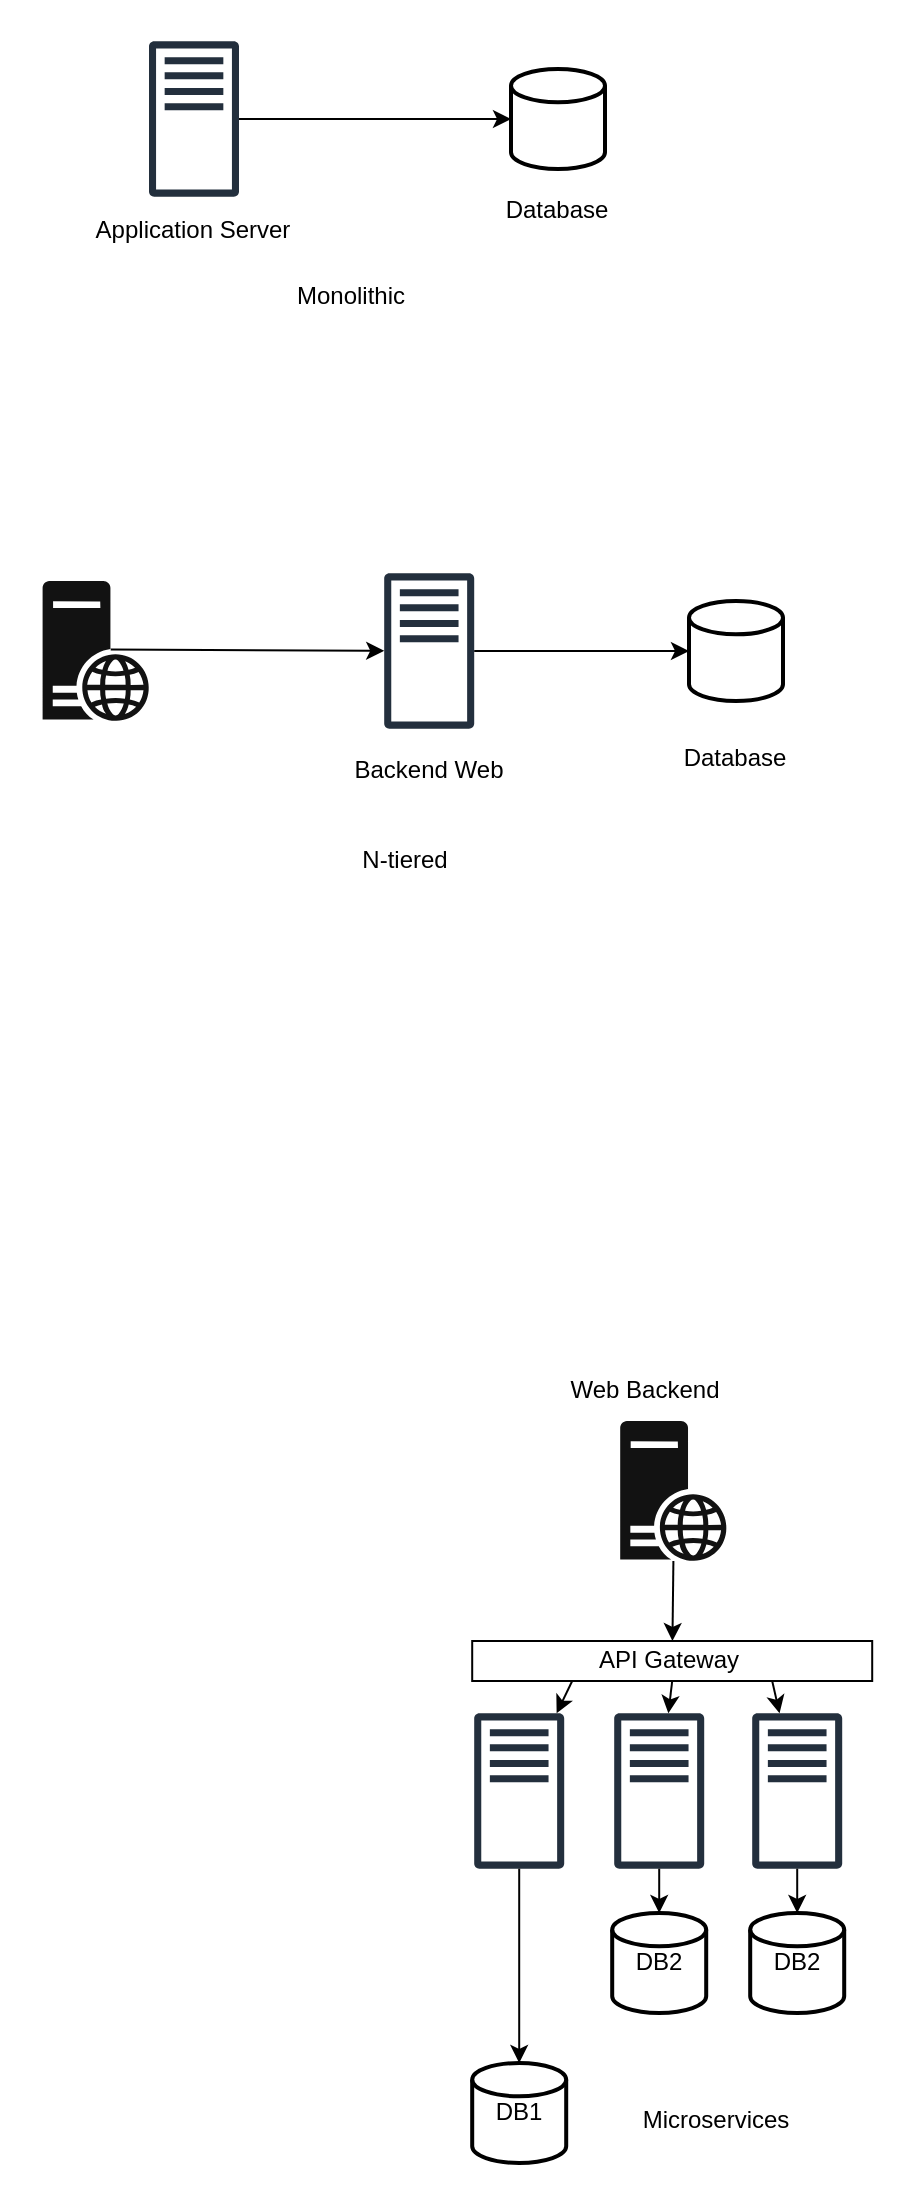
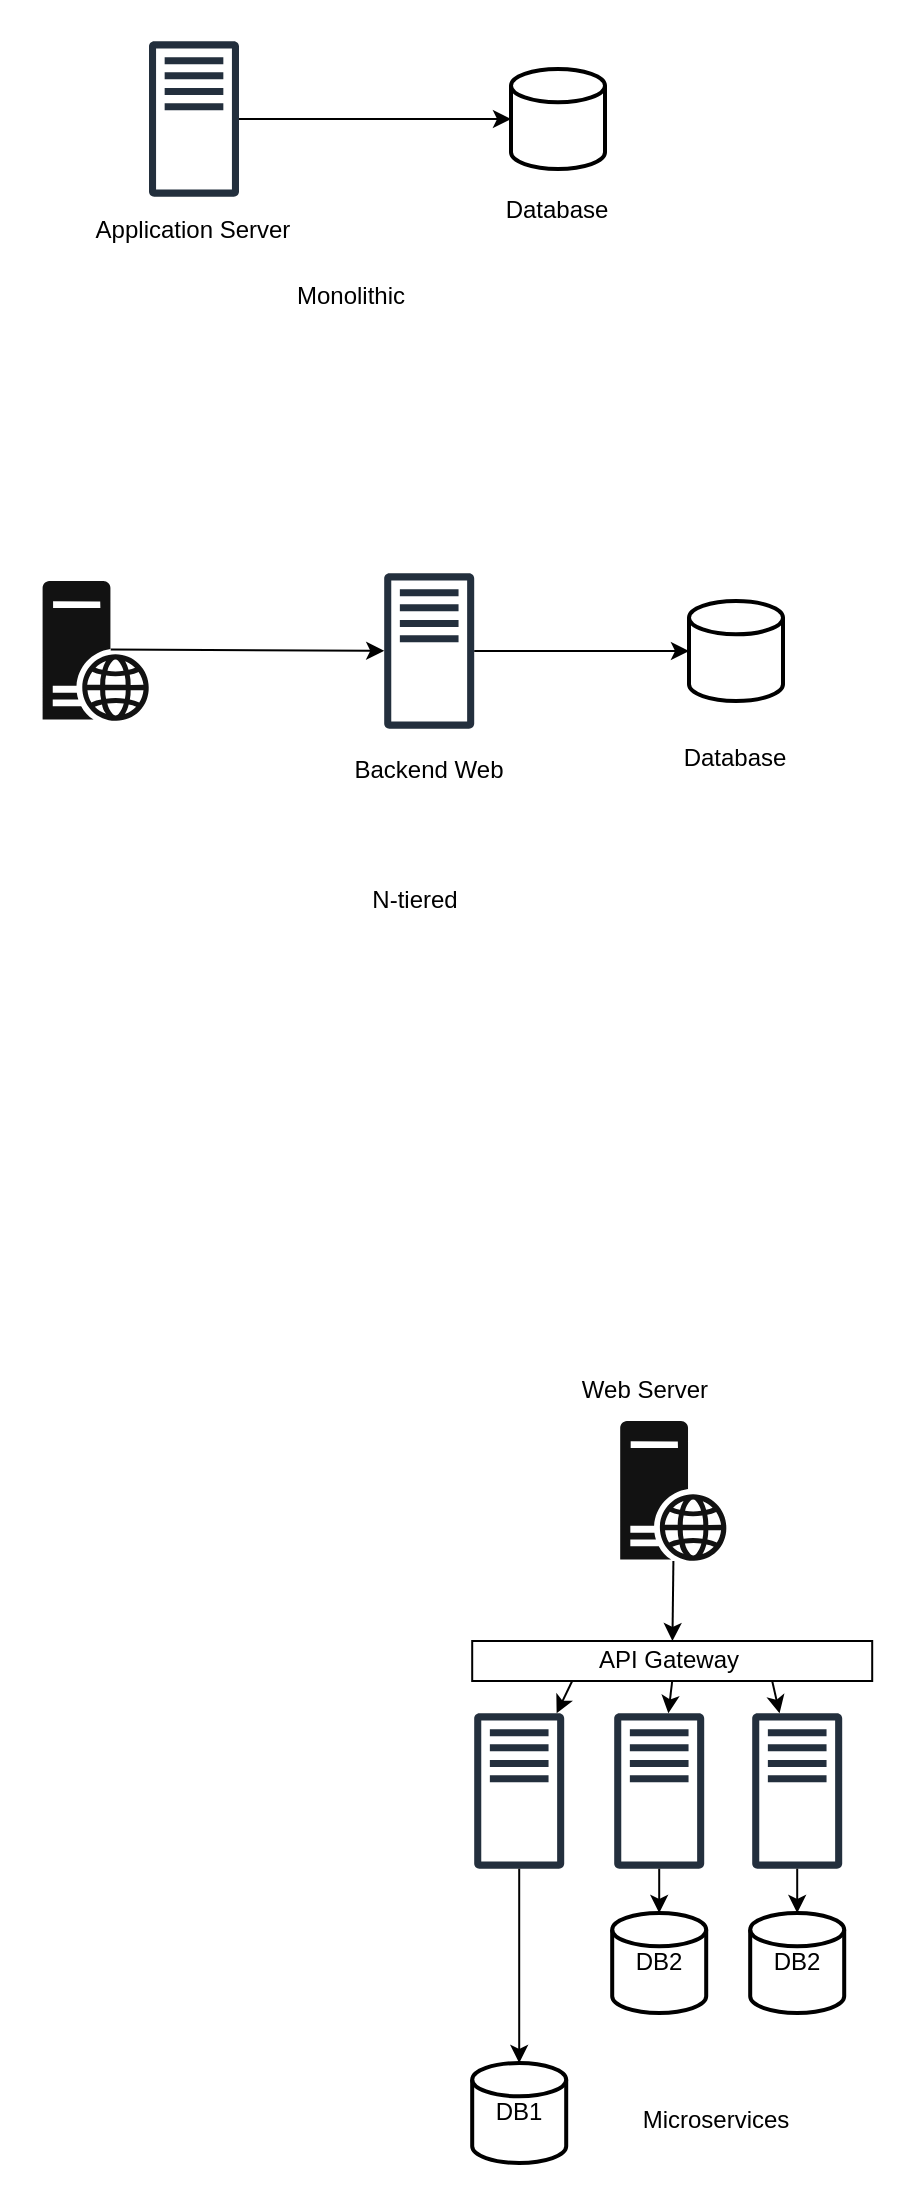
node "N-tiered": moved (406, 861) -> (416, 901)
node "Web Backend": label "Web Backend" -> "Web Server"
